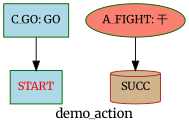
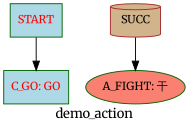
node "C_GO: GO": fontcolor Black -> Red
edge "C_GO: GO" -> "START": reversed
edge "A_FIGHT: 干" -> "SUCC": reversed
